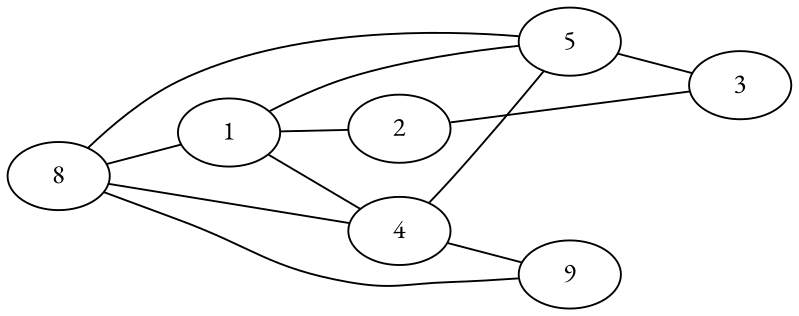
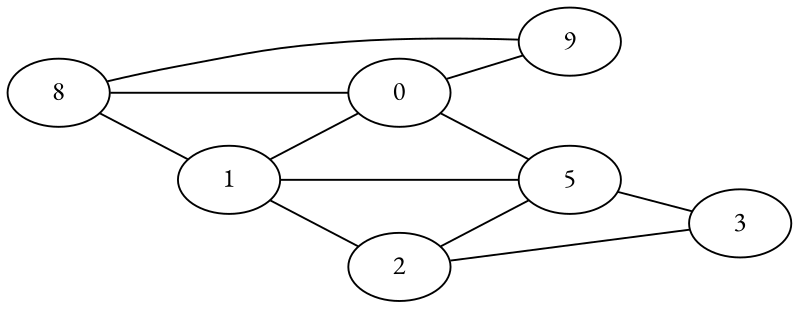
edge "5" -- "8": now "5" -- "2"
node "4": label "4" -> "0"
